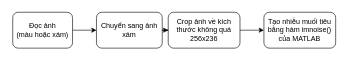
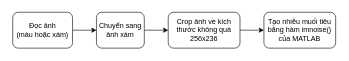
node "Chuyển sang ảnh xám": size 66x36 -> 48x36
